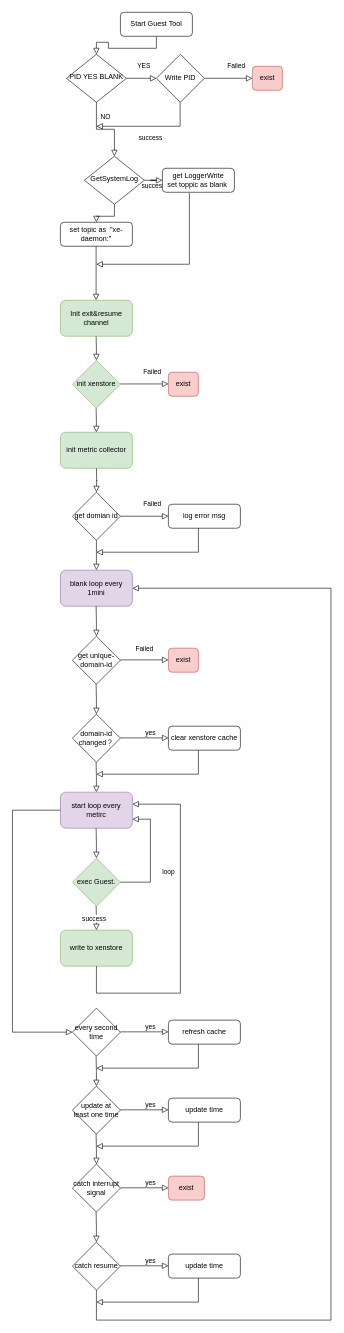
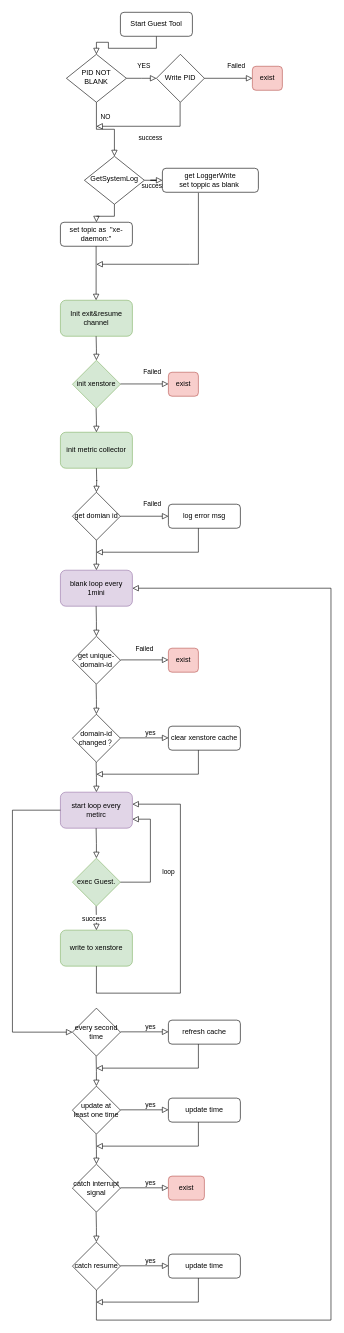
node "PID YES BLANK": label "PID YES BLANK" -> "PID NOT BLANK"
node "get LoggerWrite set toppic as blank": size 72x24 -> 96x24
